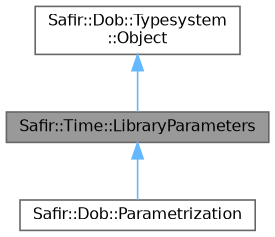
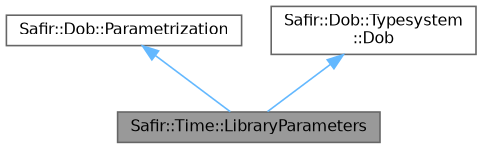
node "Safir::Dob::Typesystem ::Object": label "Safir::Dob::Typesystem ::Object" -> "Safir::Dob::Typesystem ::Dob"
edge "Safir::Dob::Parametrization" -> "Safir::Time::LibraryParameters": reversed
